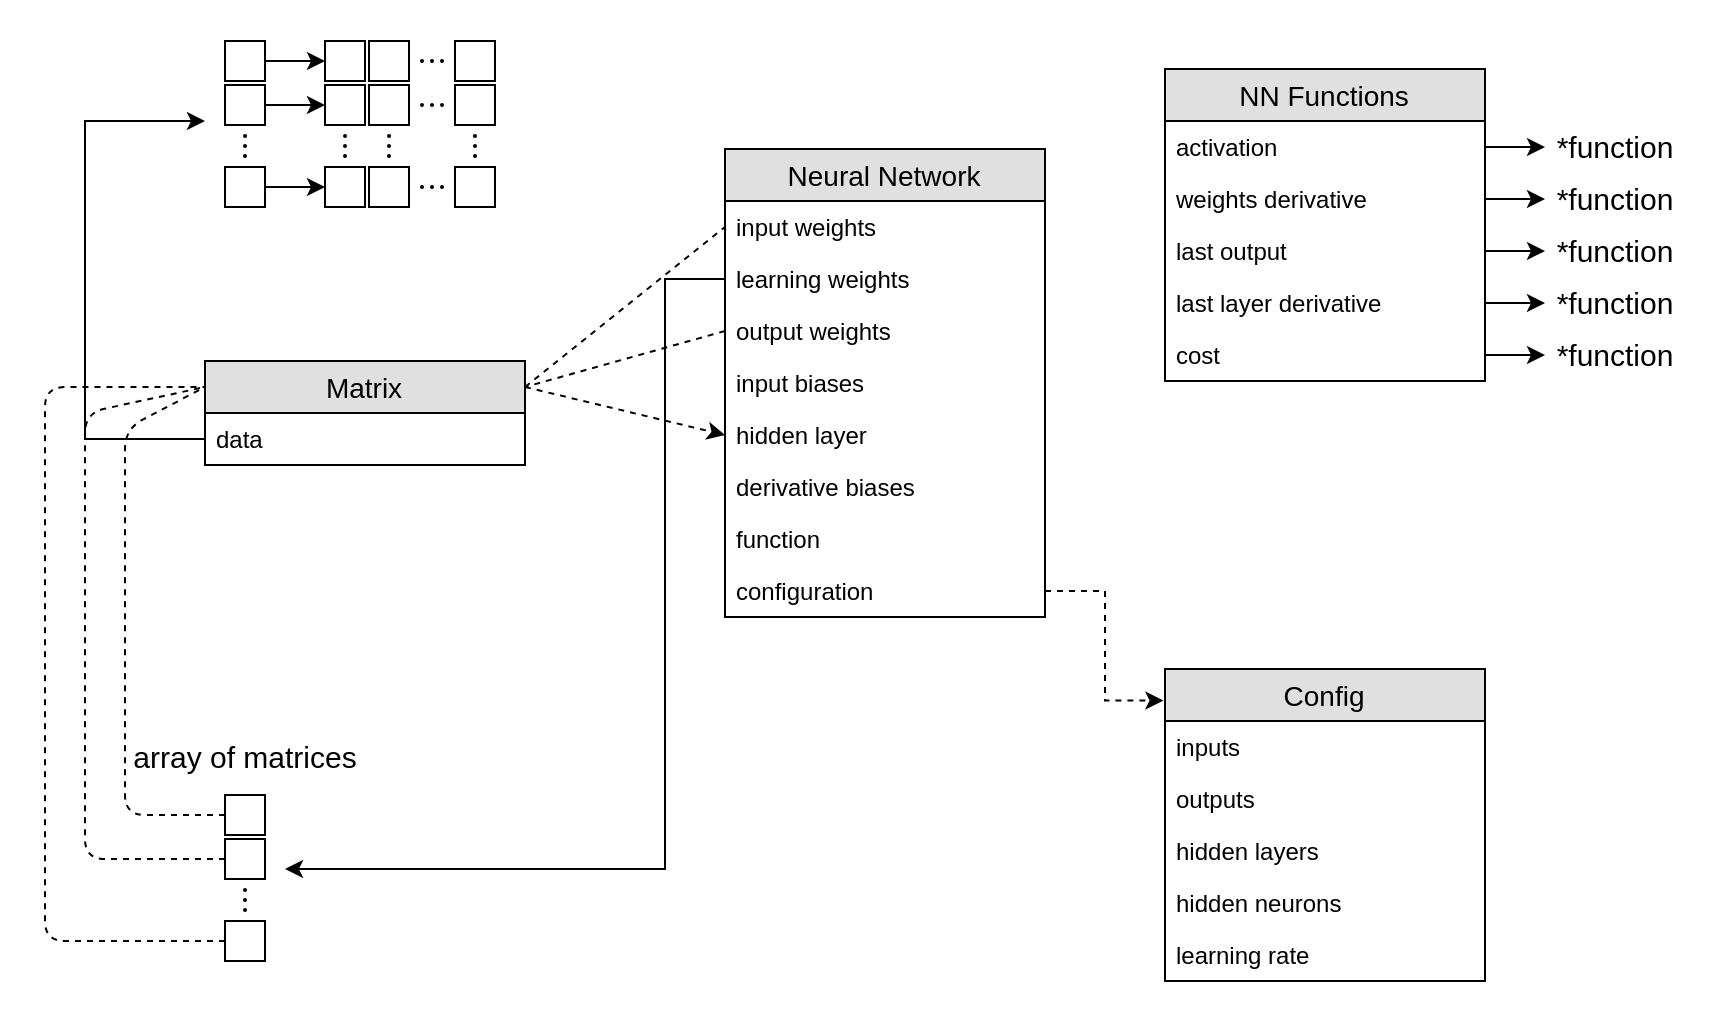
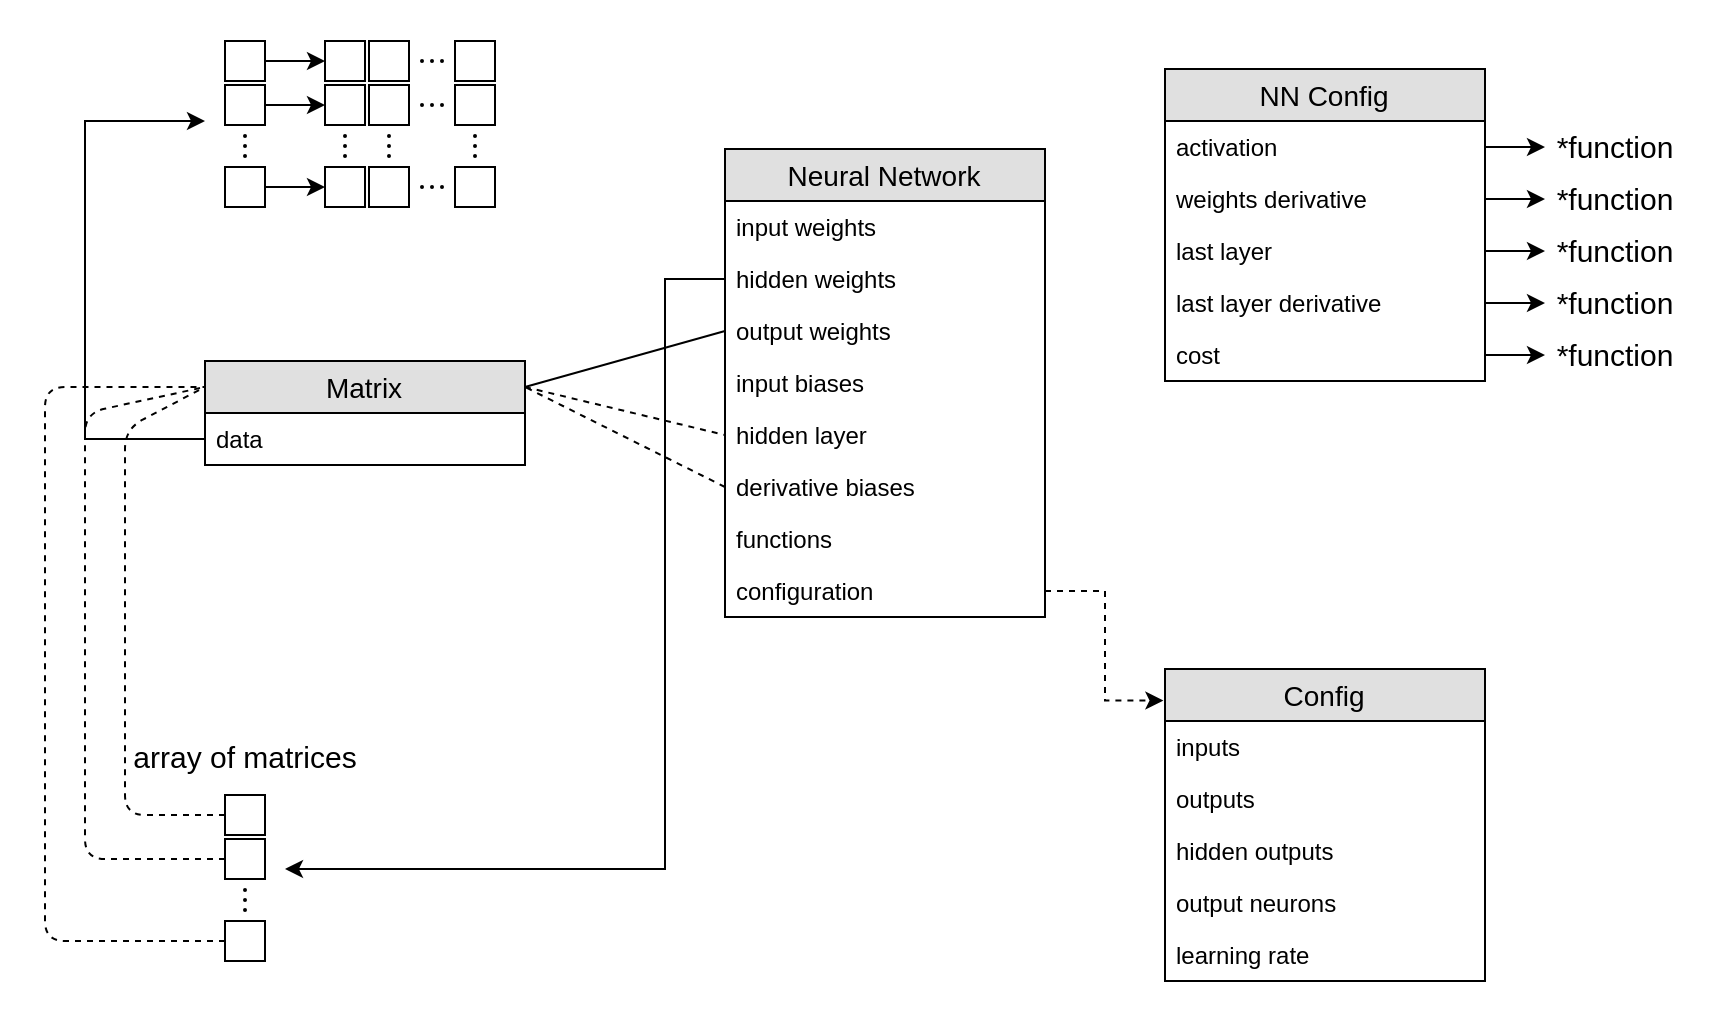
node "NN Functions": label "NN Functions" -> "NN Config"
node "last output": label "last output" -> "last layer"
node "learning weights": label "learning weights" -> "hidden weights"
edge "input weights" -- "Matrix": removed
edge "output weights" -- "Matrix": style dashed -> solid
edge "Matrix" -- "derivative biases": added
edge "Matrix" -> "hidden layer": arrowhead classic -> none
node "function": label "function" -> "functions"
node "hidden layers": label "hidden layers" -> "hidden outputs"
node "hidden neurons": label "hidden neurons" -> "output neurons"
